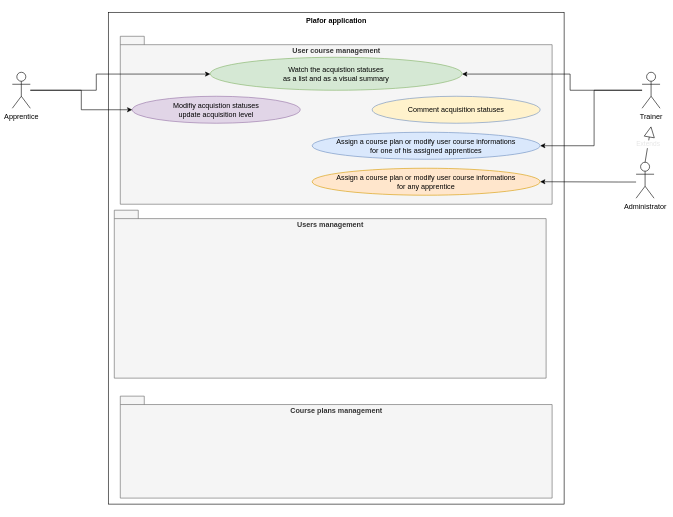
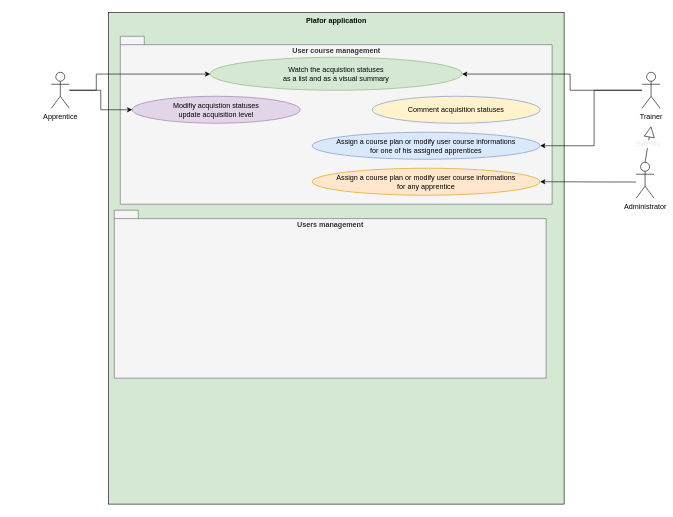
node "Plafor application": fillcolor #ffffff -> #d5e8d4
node "Apprentice": moved (21, 90) -> (60, 90)
node "Course plans management": removed
